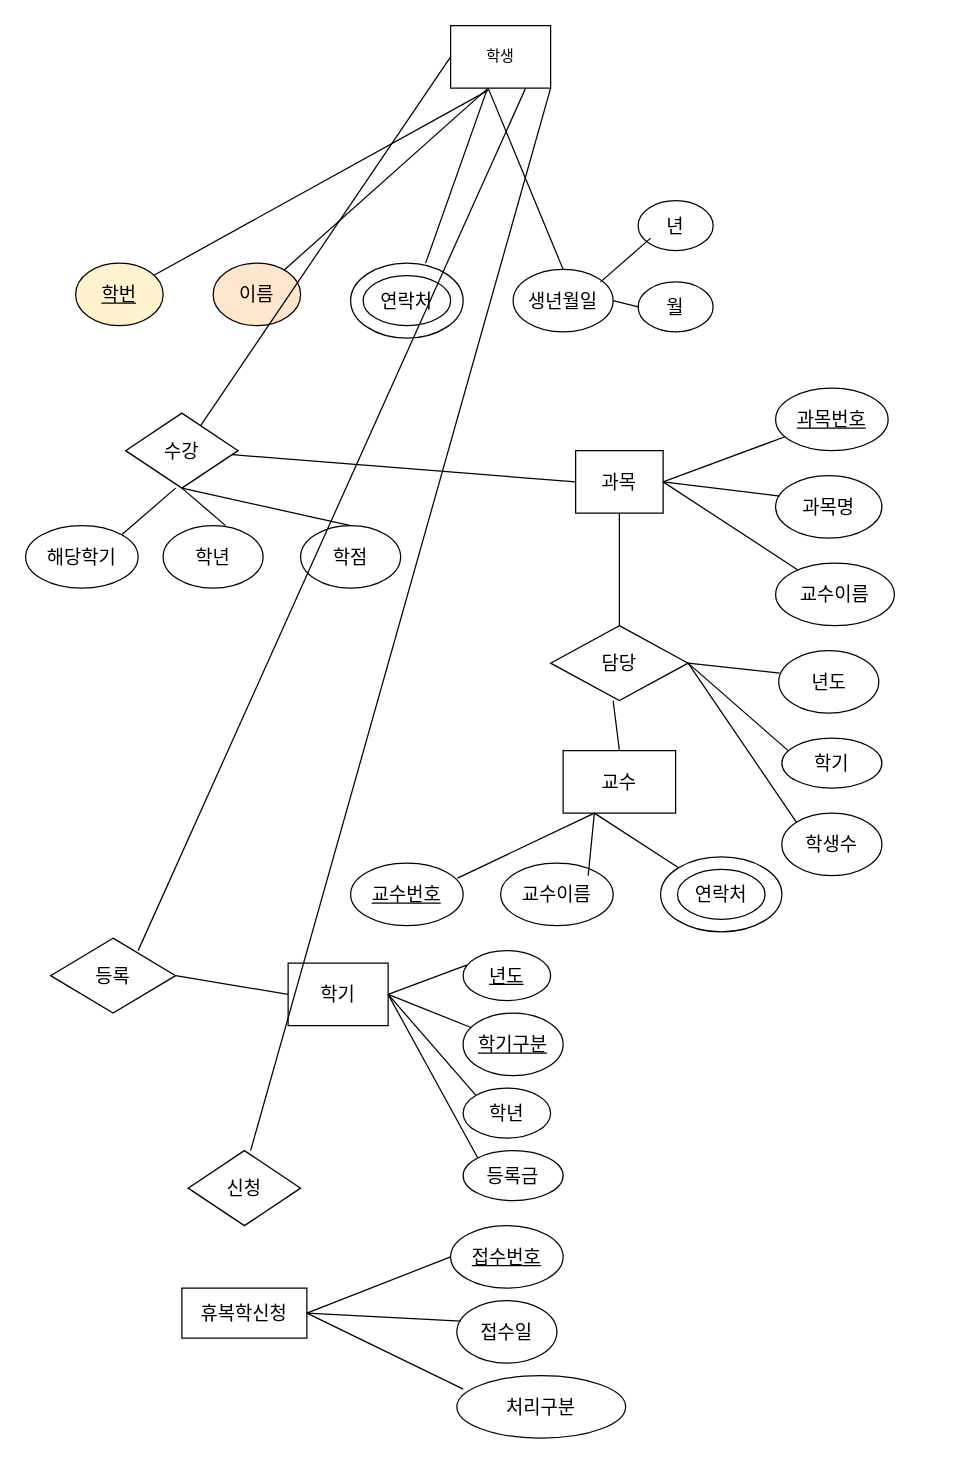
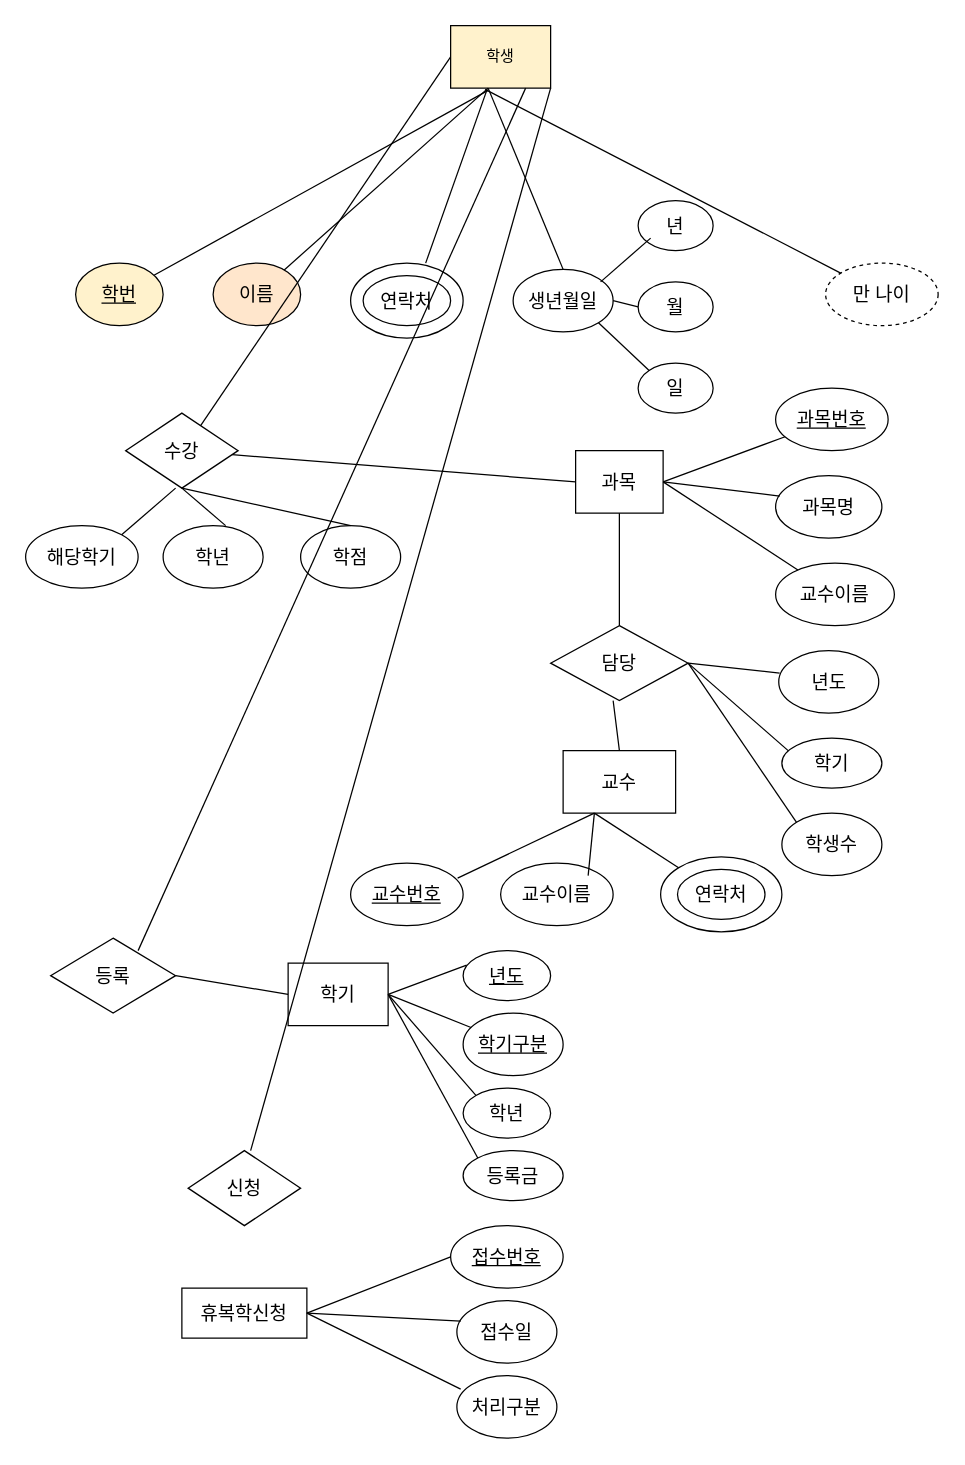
node "학생": fillcolor #ffffff -> #fff2cc
edge "학생" -- "만 나이": added
node "만 나이": added
edge "생년월일" -- "일": added
node "일": added
node "처리구분": size 169x63 -> 100x63
